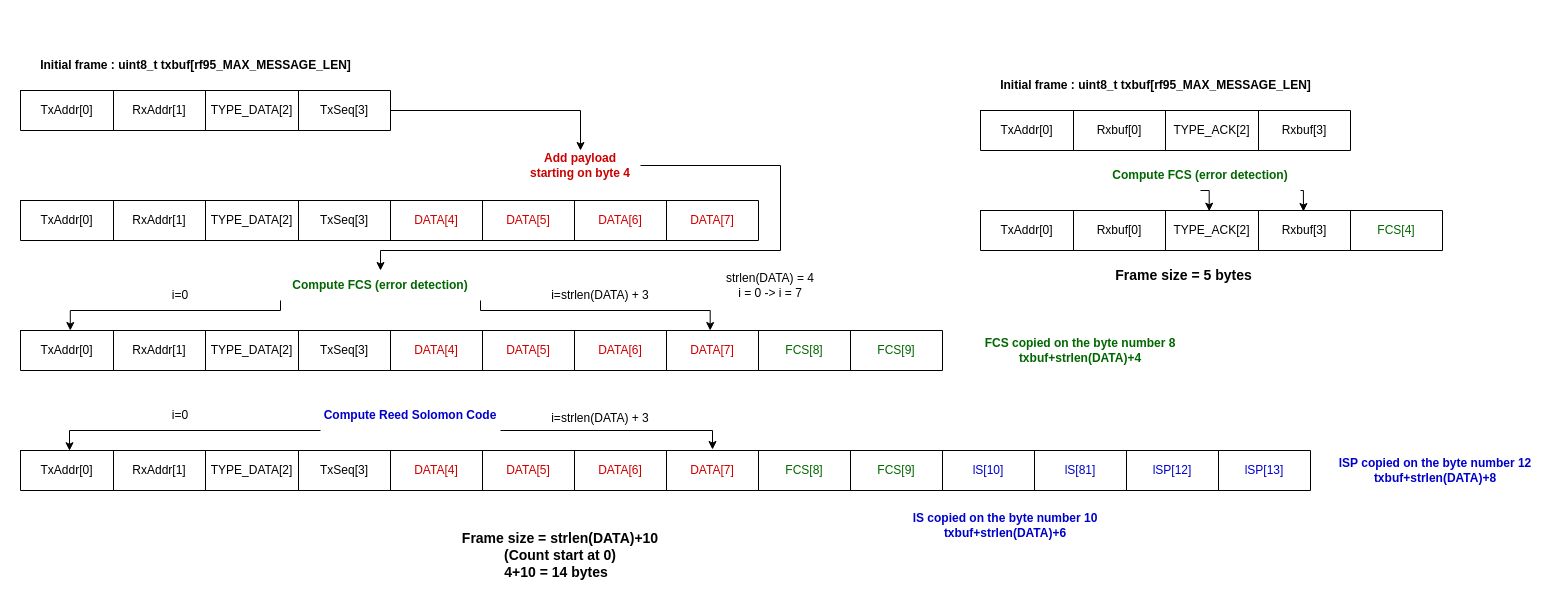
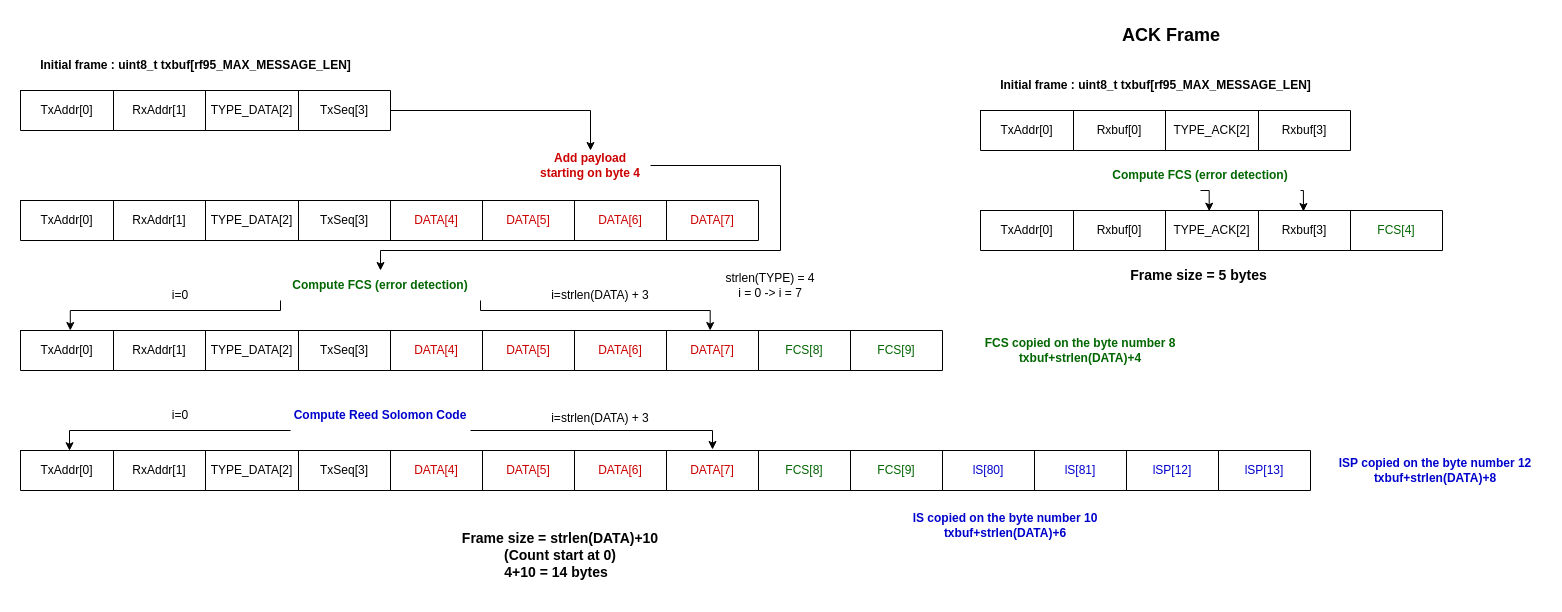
node "ACK Frame": added
node "Add payload starting on byte 4": moved (581, 166) -> (591, 166)
node "Frame size = 5 bytes": moved (1186, 276) -> (1201, 276)
node "strlen(DATA) = 4 i = 0 -> i = 7": label "strlen(DATA) = 4 i = 0 -> i = 7" -> "strlen(TYPE) = 4 i = 0 -> i = 7"
node "Compute Reed Solomon Code": moved (411, 416) -> (381, 416)
node "lS[10]": label "lS[10]" -> "lS[80]"
